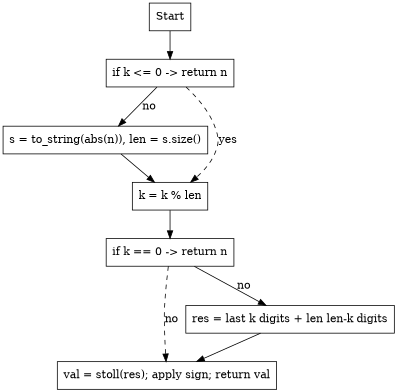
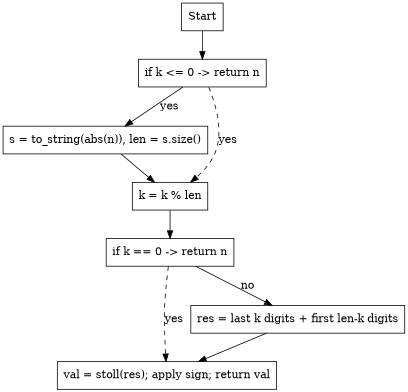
edge "if k <= 0 -> return n" -> "s = to_string(abs(n)), len = s.size()": label "no" -> "yes"
edge "if k == 0 -> return n" -> "val = stoll(res); apply sign; return val": label "no" -> "yes"
node "res = last k digits + len len-k digits": label "res = last k digits + len len-k digits" -> "res = last k digits + first len-k digits"
